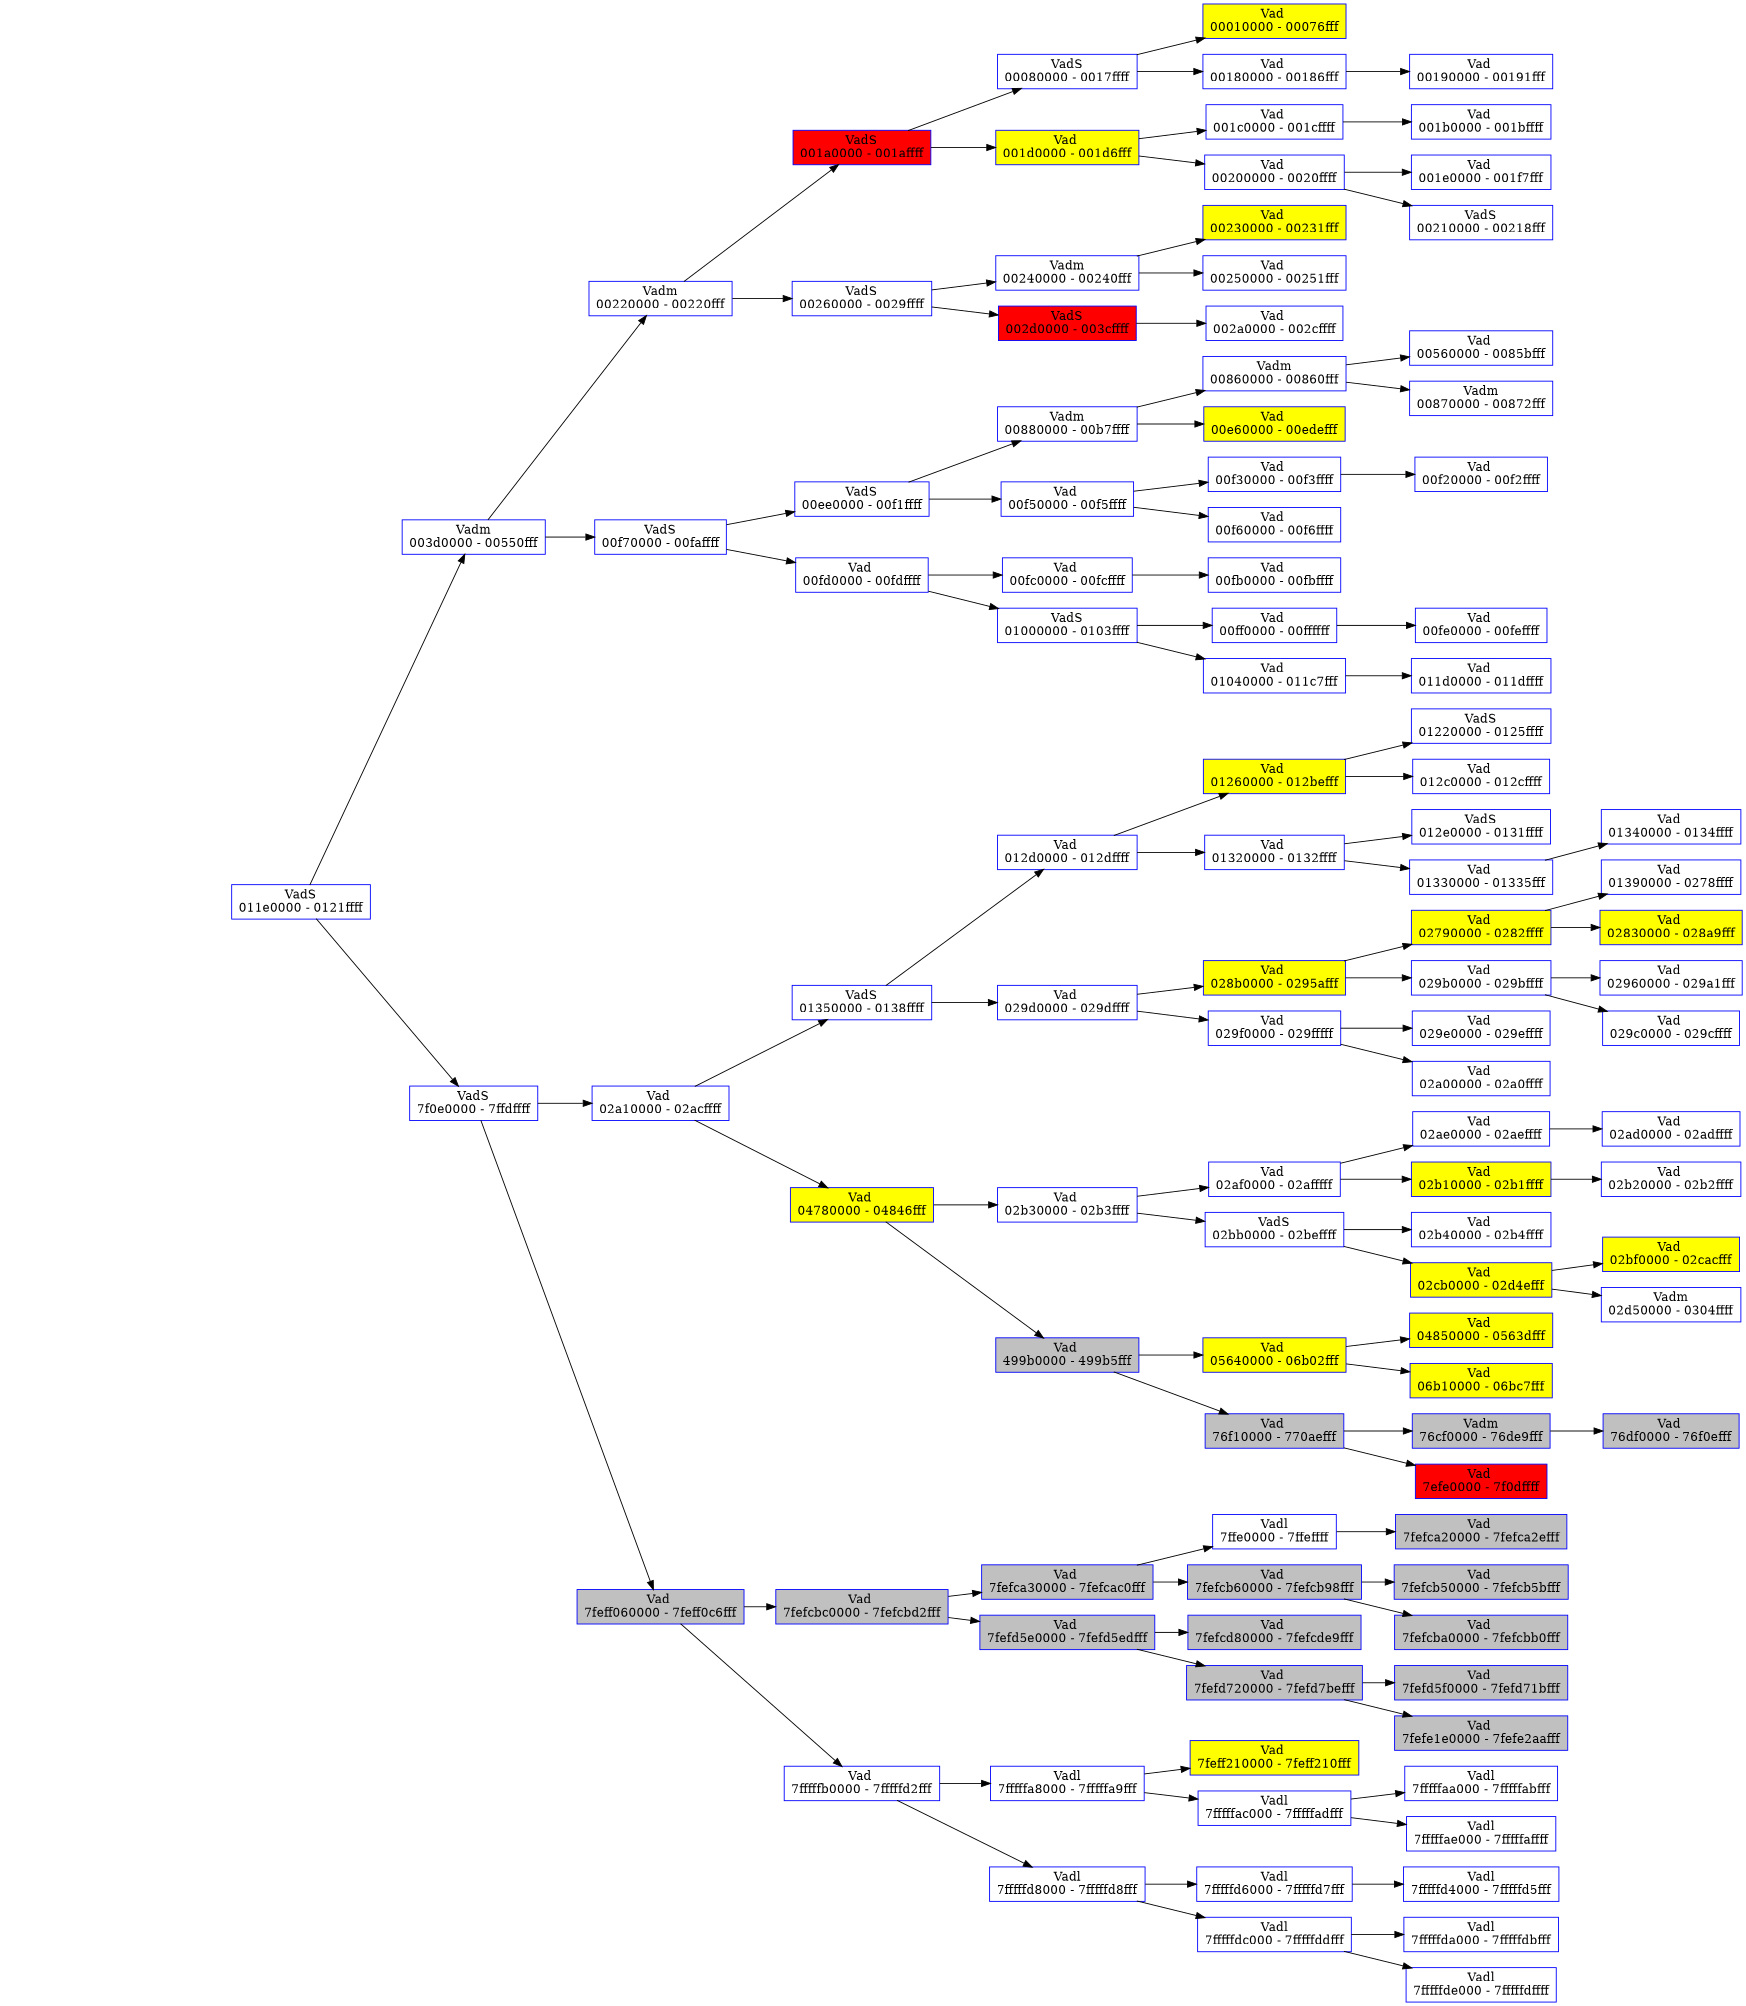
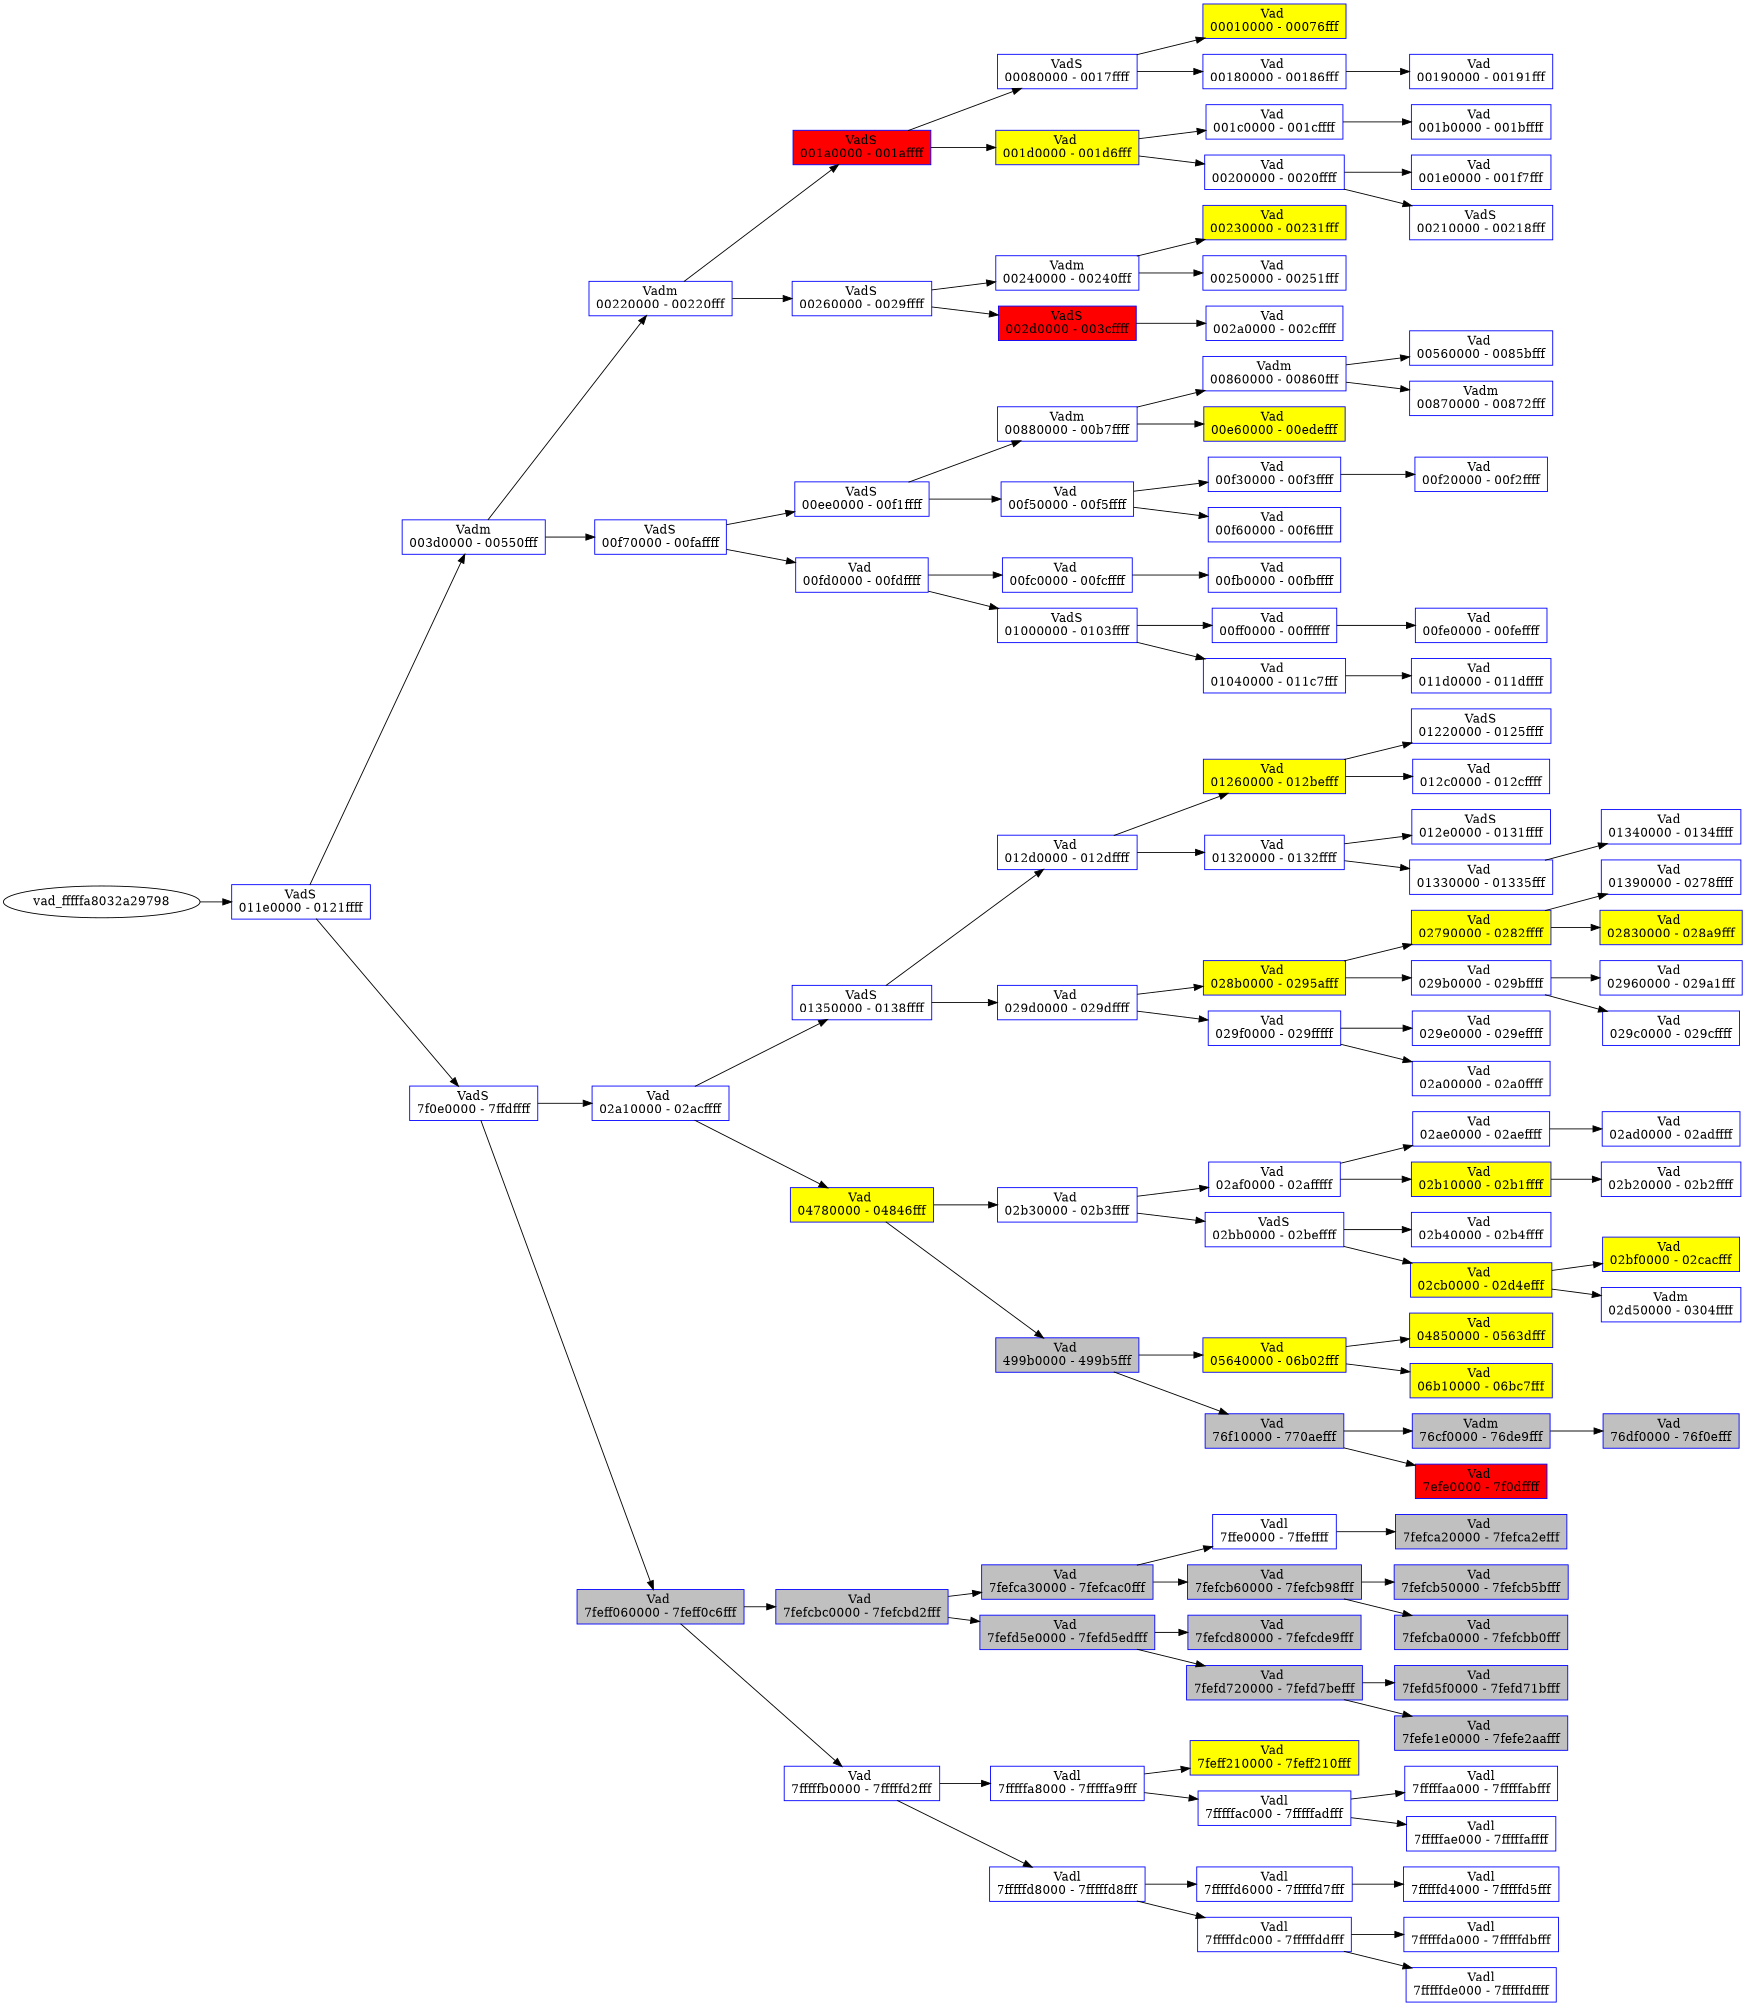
node "vad_fffffa8032a29798": added
